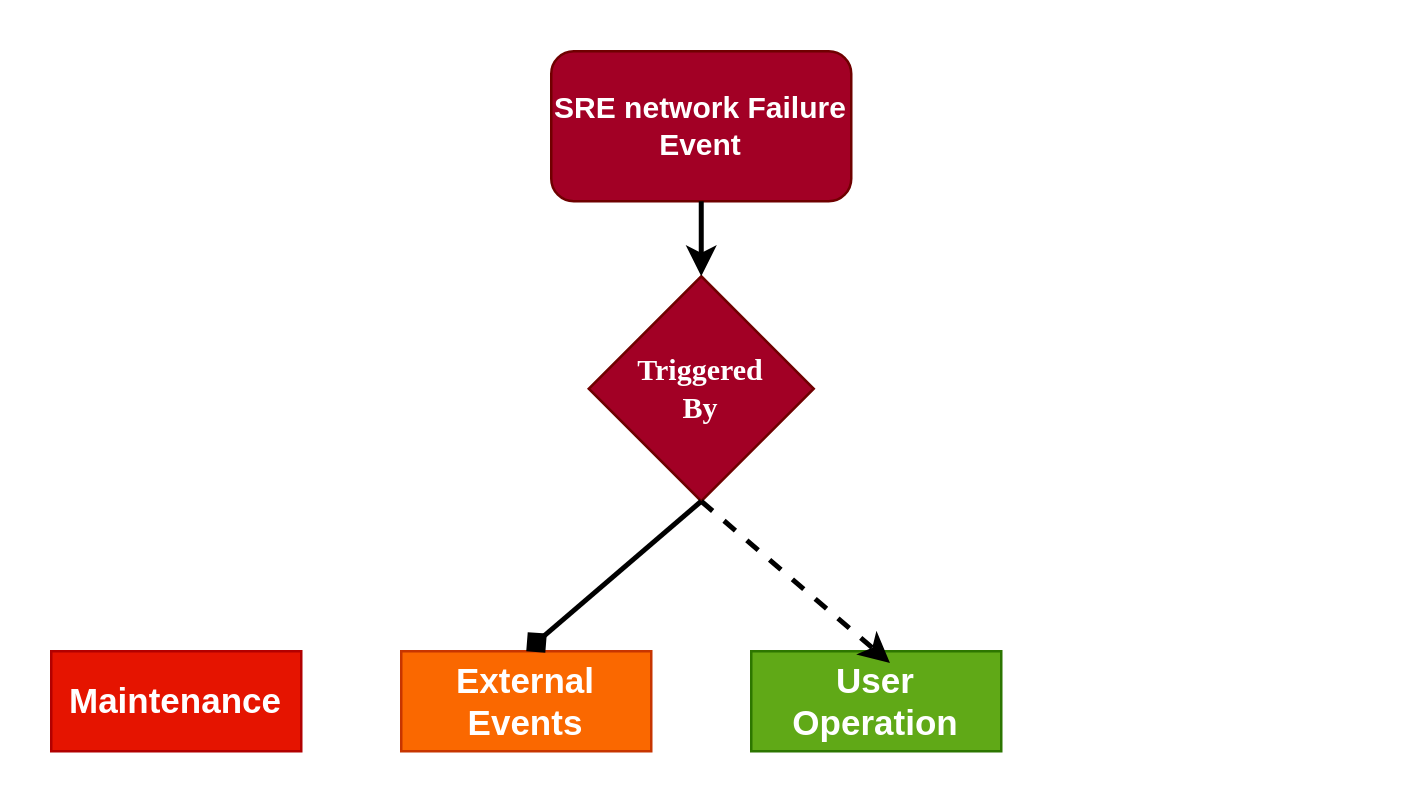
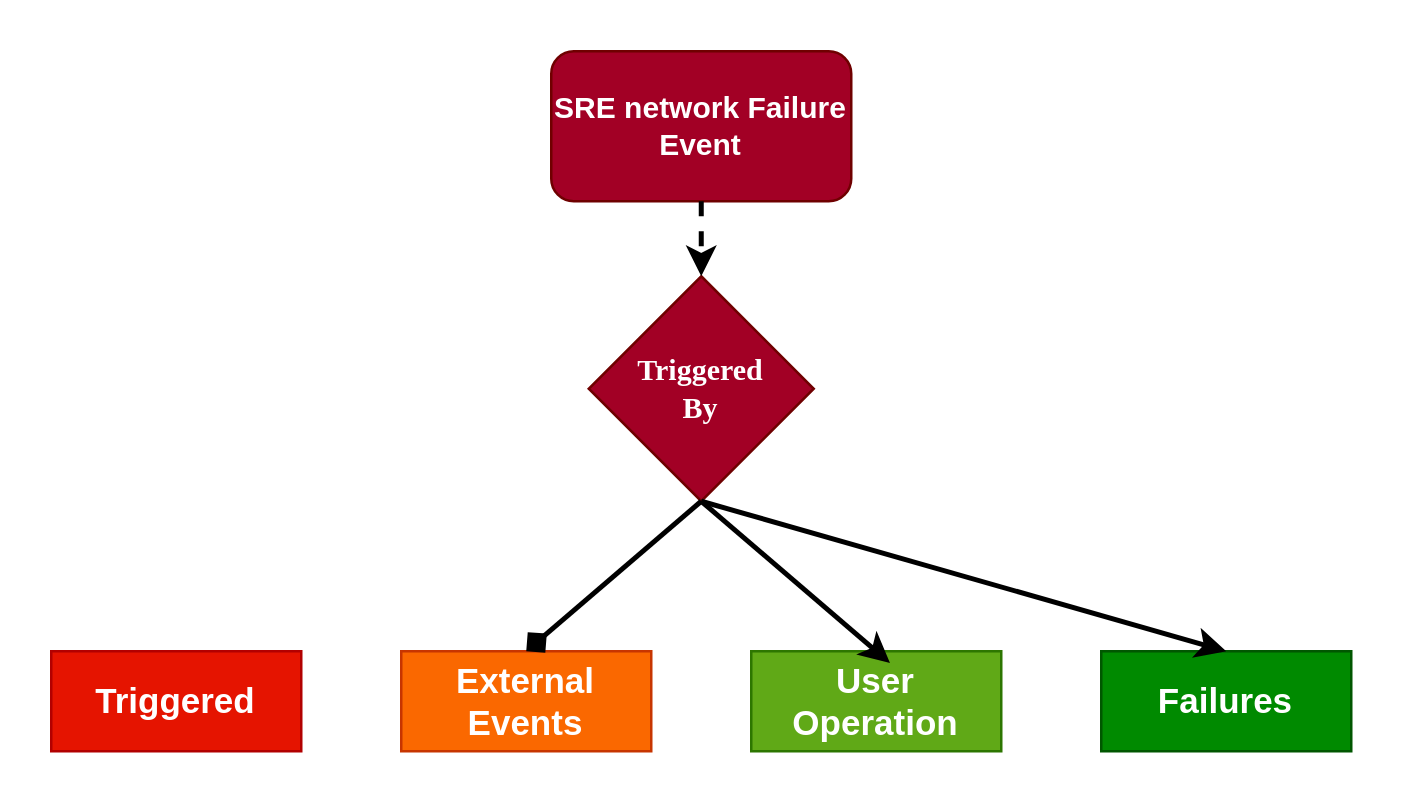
edge "SRE network Failure Event" -> "Triggered By": style solid -> dashed
edge "Triggered By" -> "User Operation": style dashed -> solid
edge "Triggered By" -> "Failures": added
node "Maintenance": label "Maintenance" -> "Triggered"
node "Failures": added
